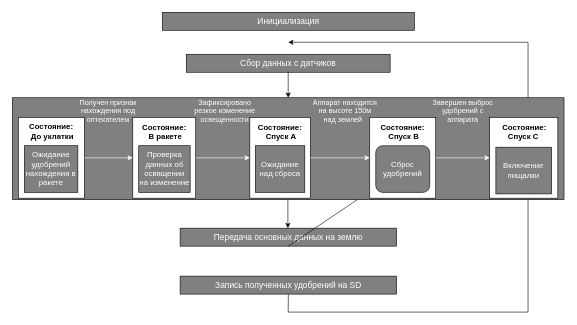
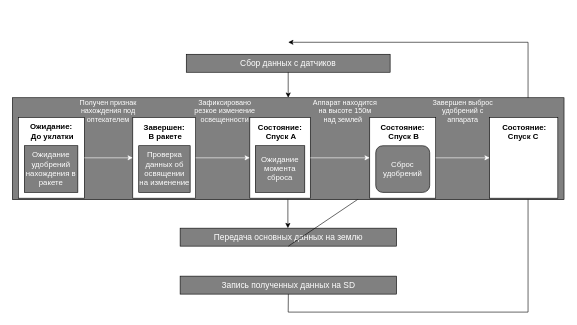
node "Инициализация": removed
node "Состояние: До уклатки": label "Состояние: До уклатки" -> "Ожидание: До уклатки"
node "Состояние: В ракете": label "Состояние: В ракете" -> "Завершен: В ракете"
node "Ожидание над сброса": label "Ожидание над сброса" -> "Ожидание момента сброса"
node "Включение пищалки": removed
node "Запись полученных удобрений на SD": label "Запись полученных удобрений на SD" -> "Запись полученных данных на SD"
